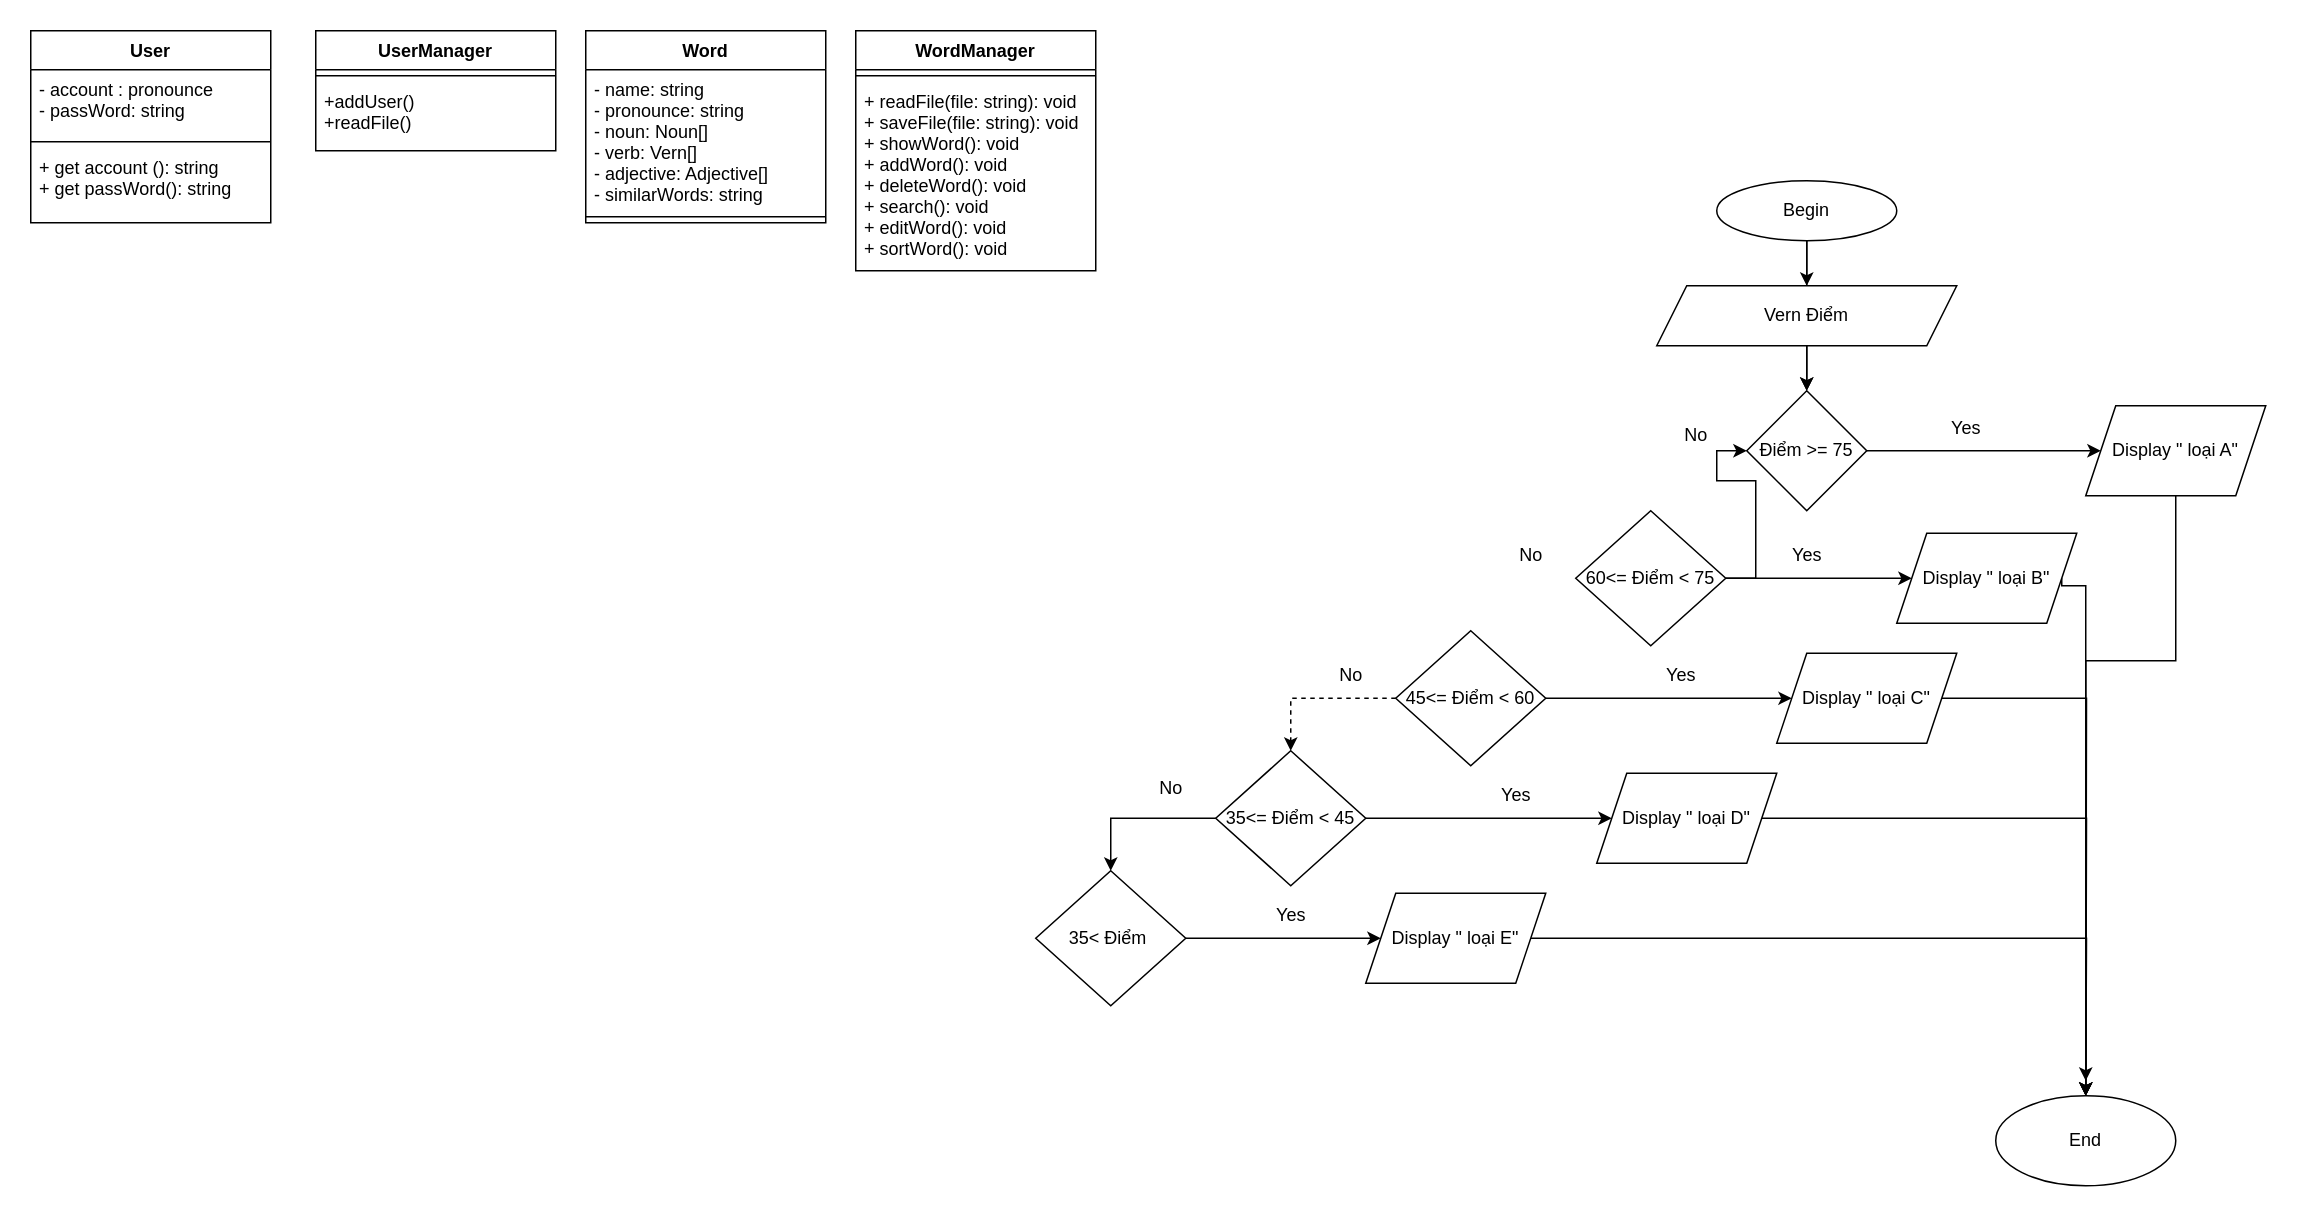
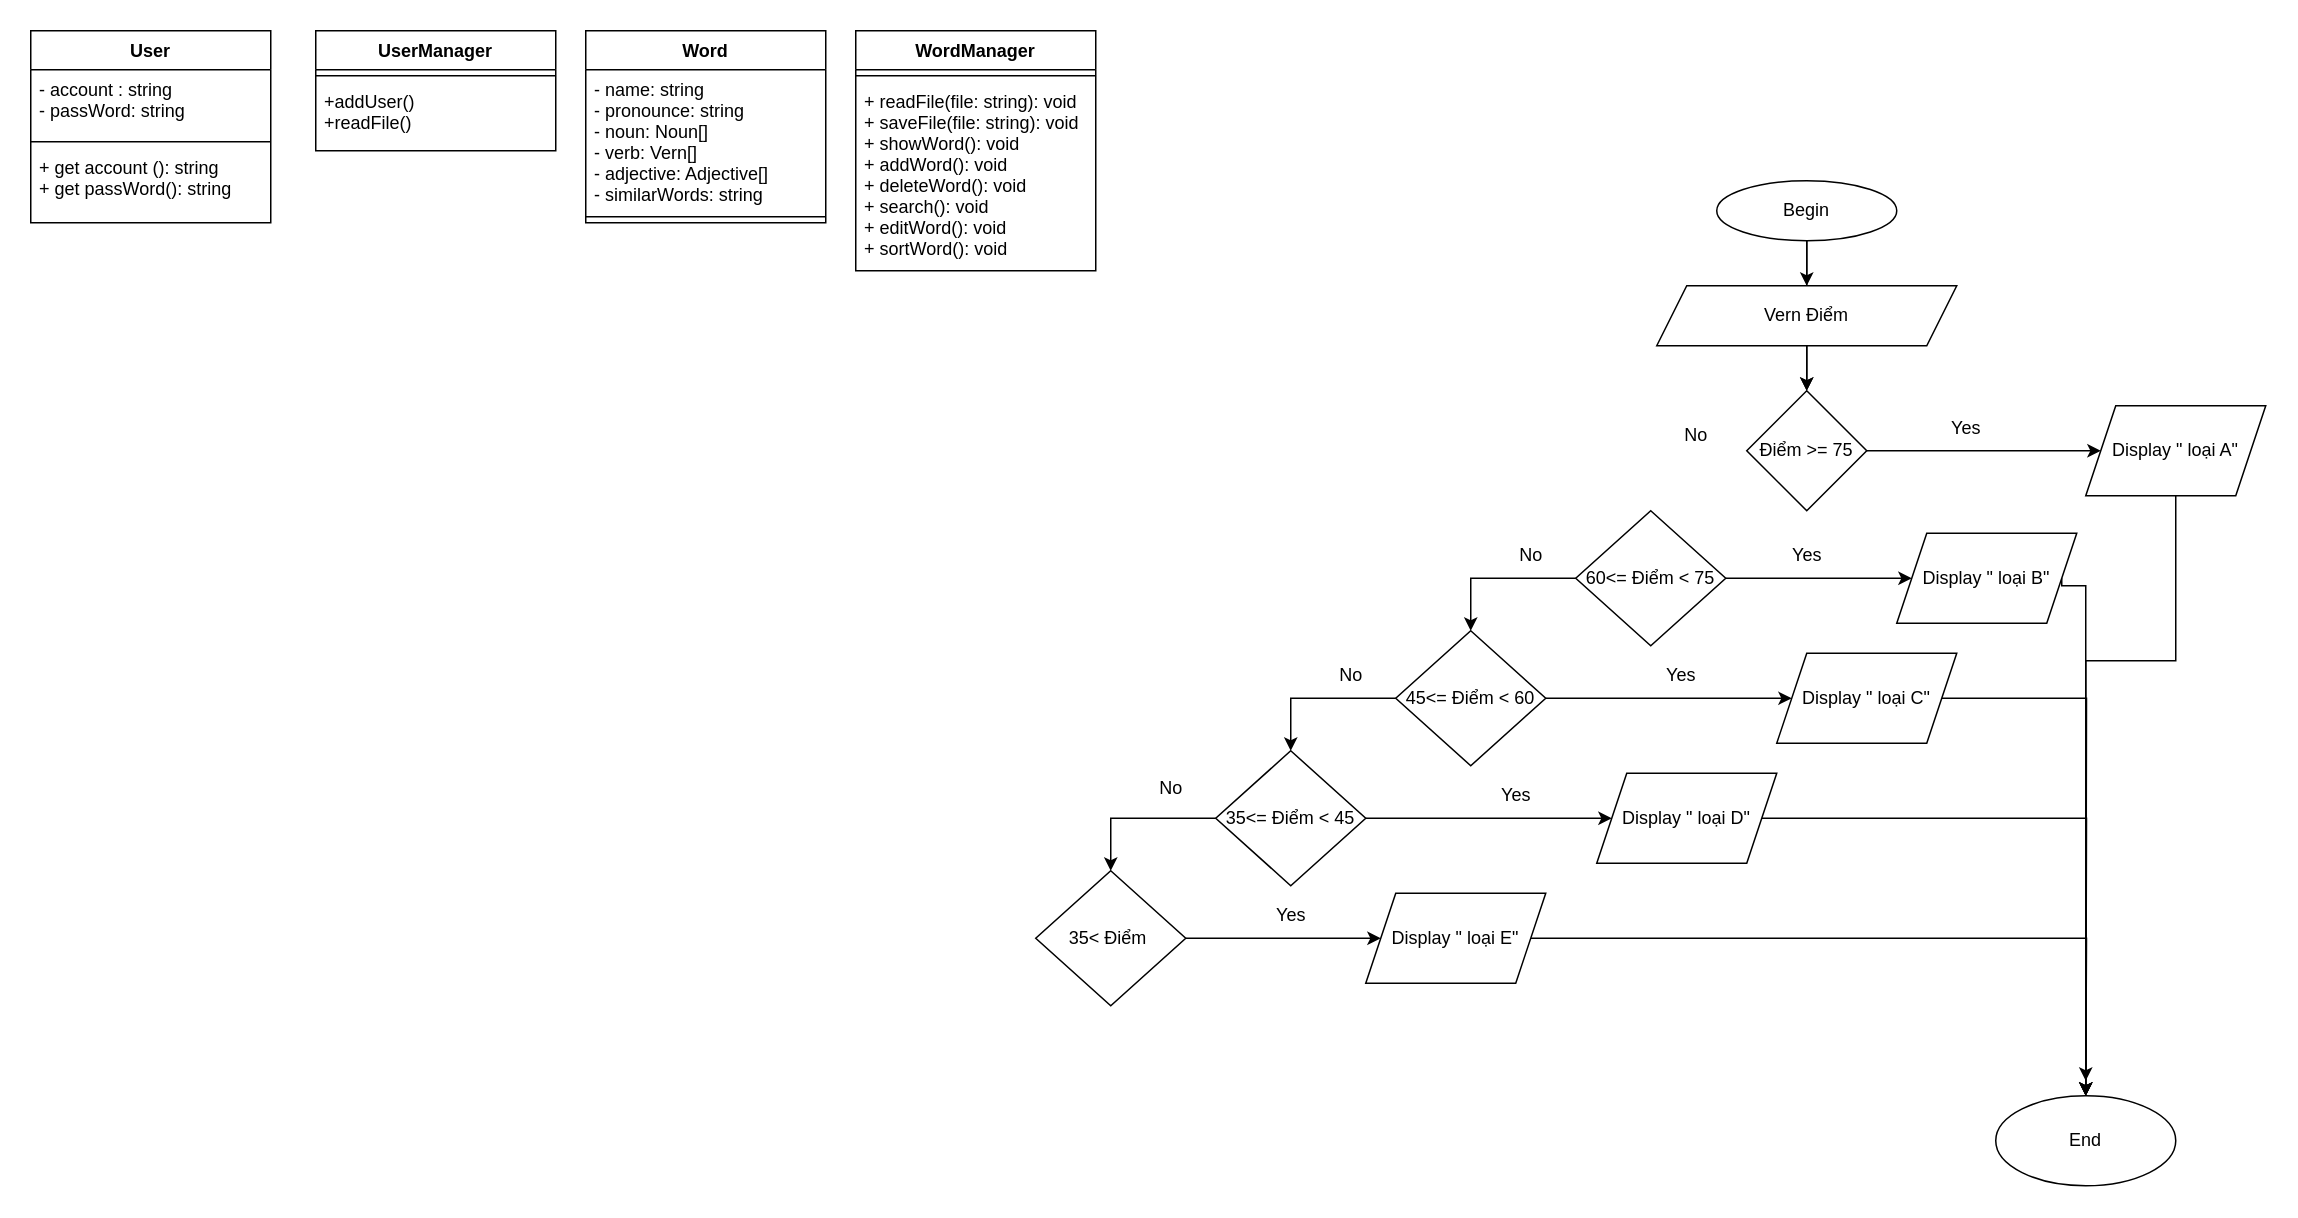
node "- account : pronounce - passWord: string": label "- account : pronounce - passWord: string" -> "- account : string - passWord: string"
edge "60<= Điểm < 75" -> "Điểm >= 75": now "60<= Điểm < 75" -> "45<= Điểm < 60"
edge "45<= Điểm < 60" -> "35<= Điểm < 45": style dashed -> solid
